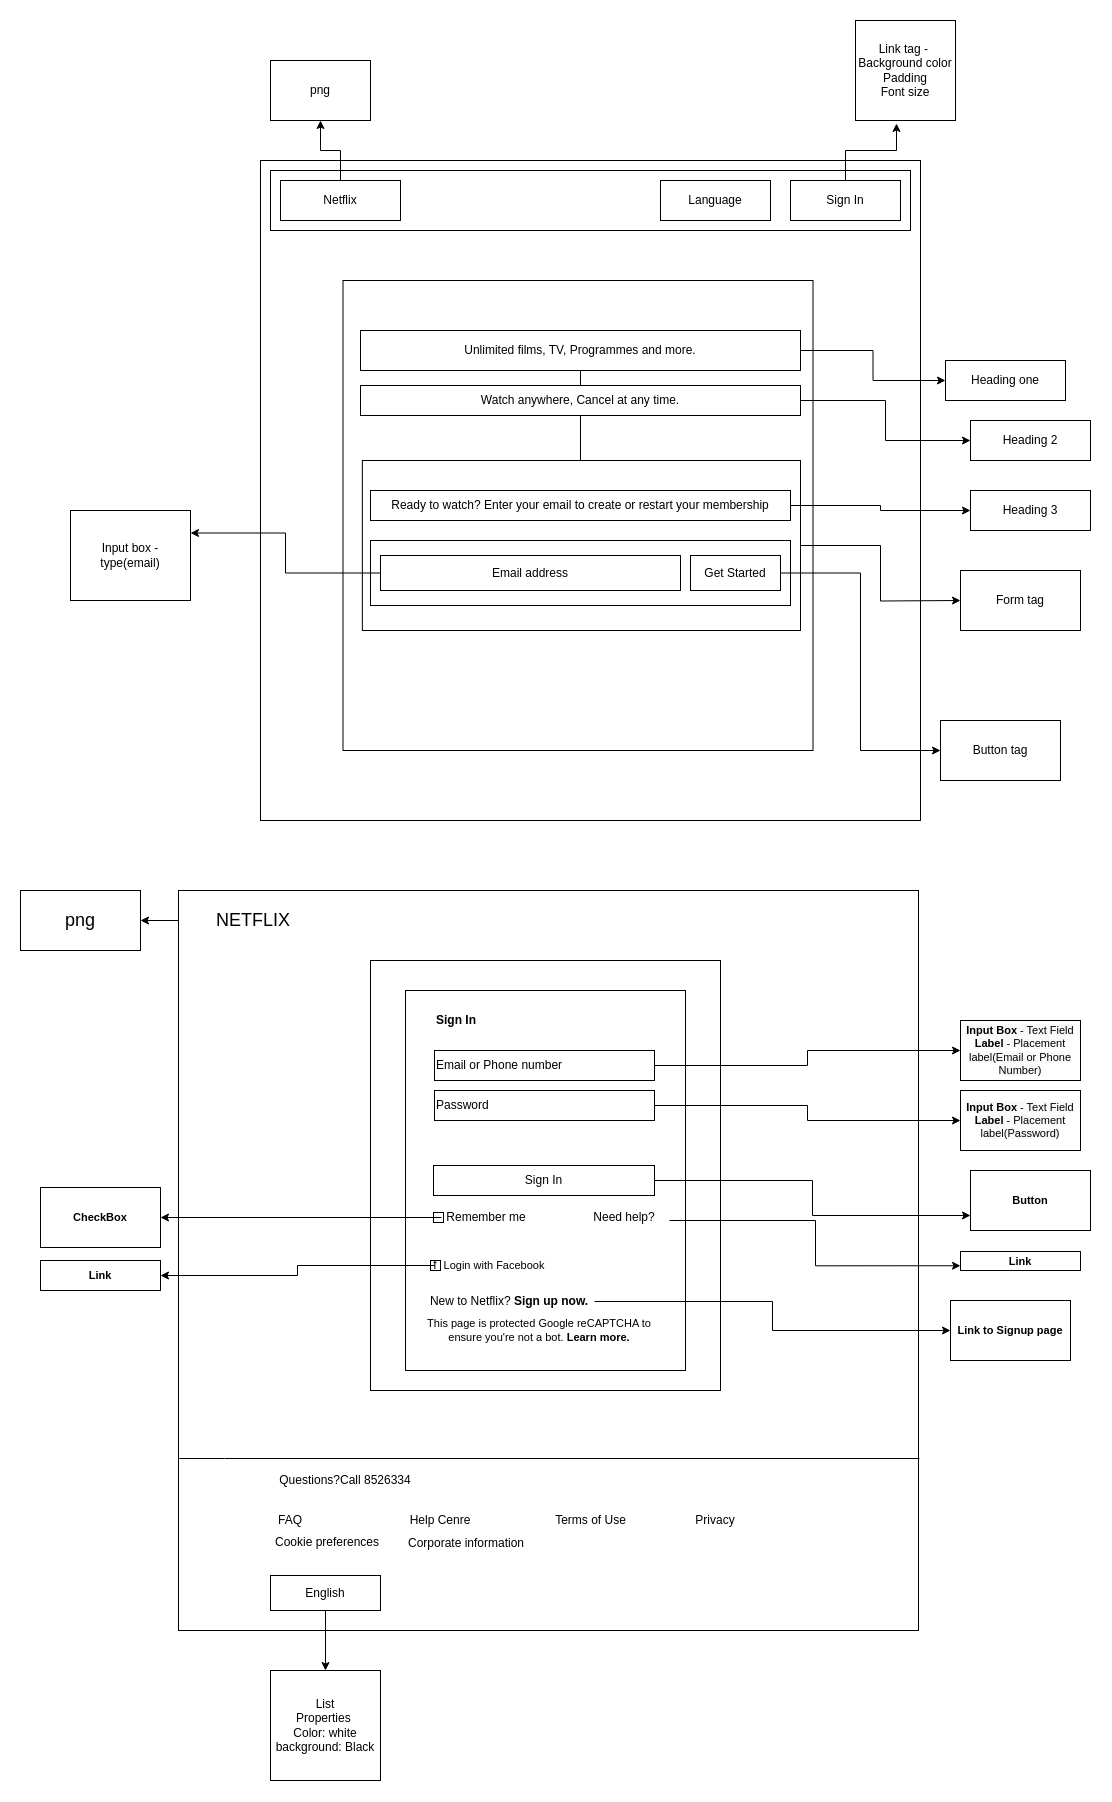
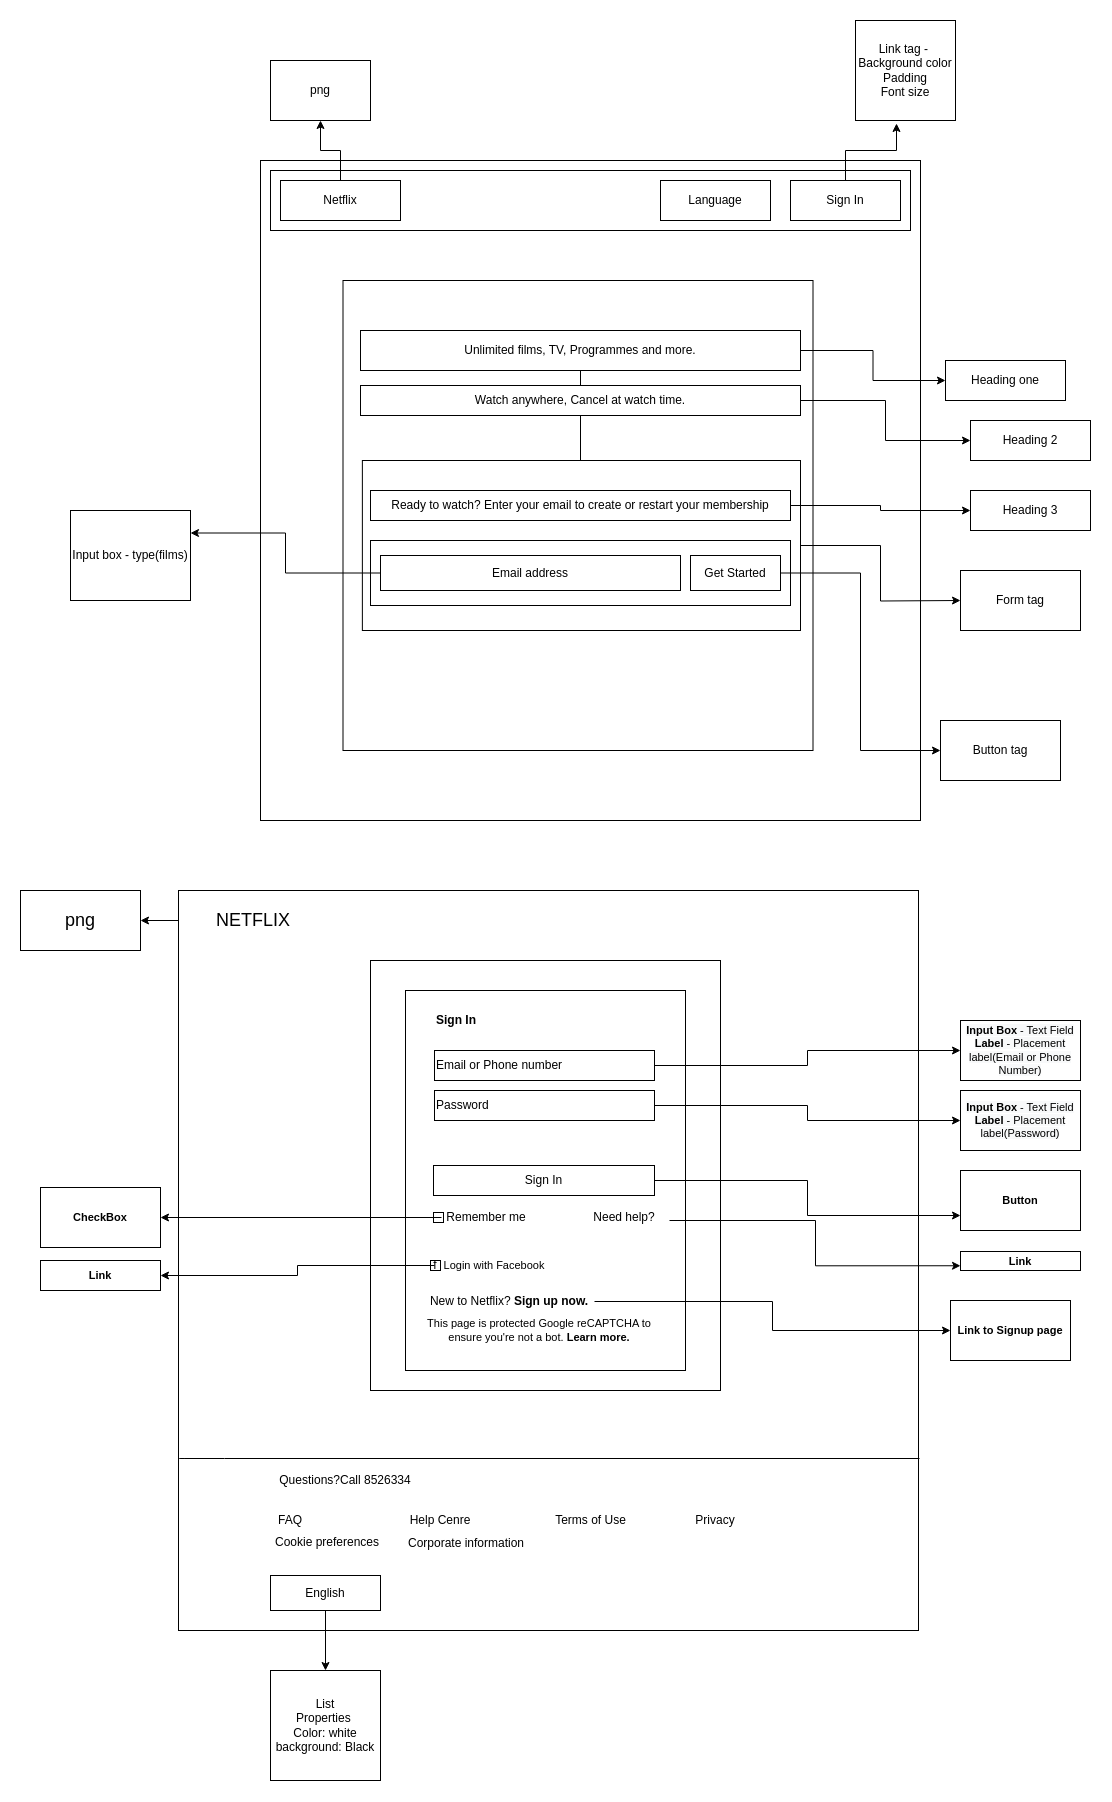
node "Watch anywhere, Cancel at any time.": label "Watch anywhere, Cancel at any time." -> "Watch anywhere, Cancel at watch time."
node "Input box - type(email)": label "Input box - type(email)" -> "Input box - type(films)"
node "Button": moved (1031, 1201) -> (1021, 1201)
